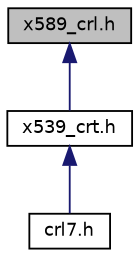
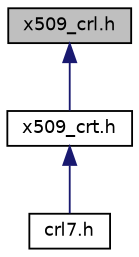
node "x589_crl.h": label "x589_crl.h" -> "x509_crl.h"
node "x539_crt.h": label "x539_crt.h" -> "x509_crt.h"
